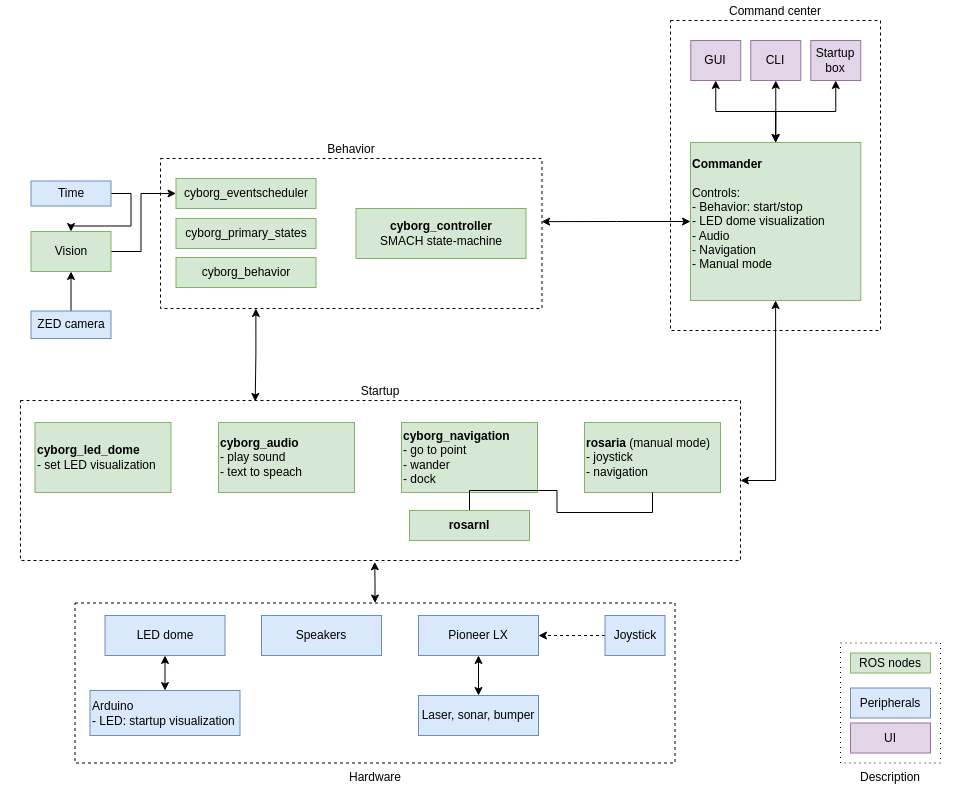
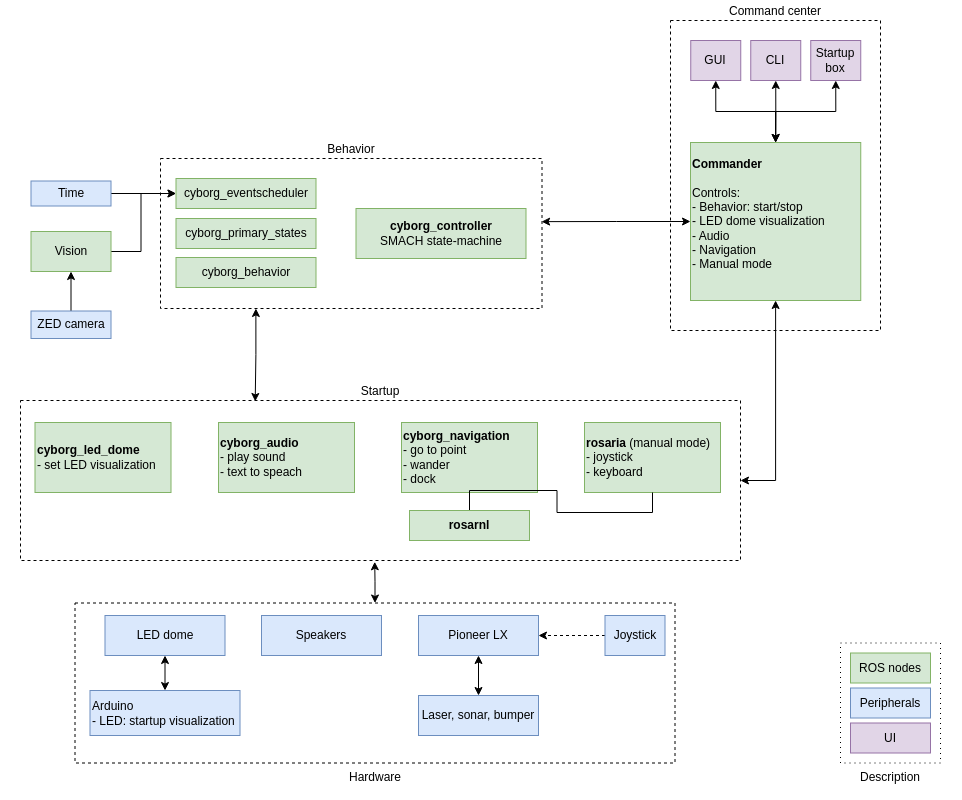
edge "Time" -> "Vision": now "Time" -> "cyborg_eventscheduler"
node "rosaria (manual mode) - joystick - navigation": label "rosaria (manual mode) - joystick - navigation" -> "rosaria (manual mode) - joystick - keyboard"
node "ROS nodes": size 80x20 -> 80x30
